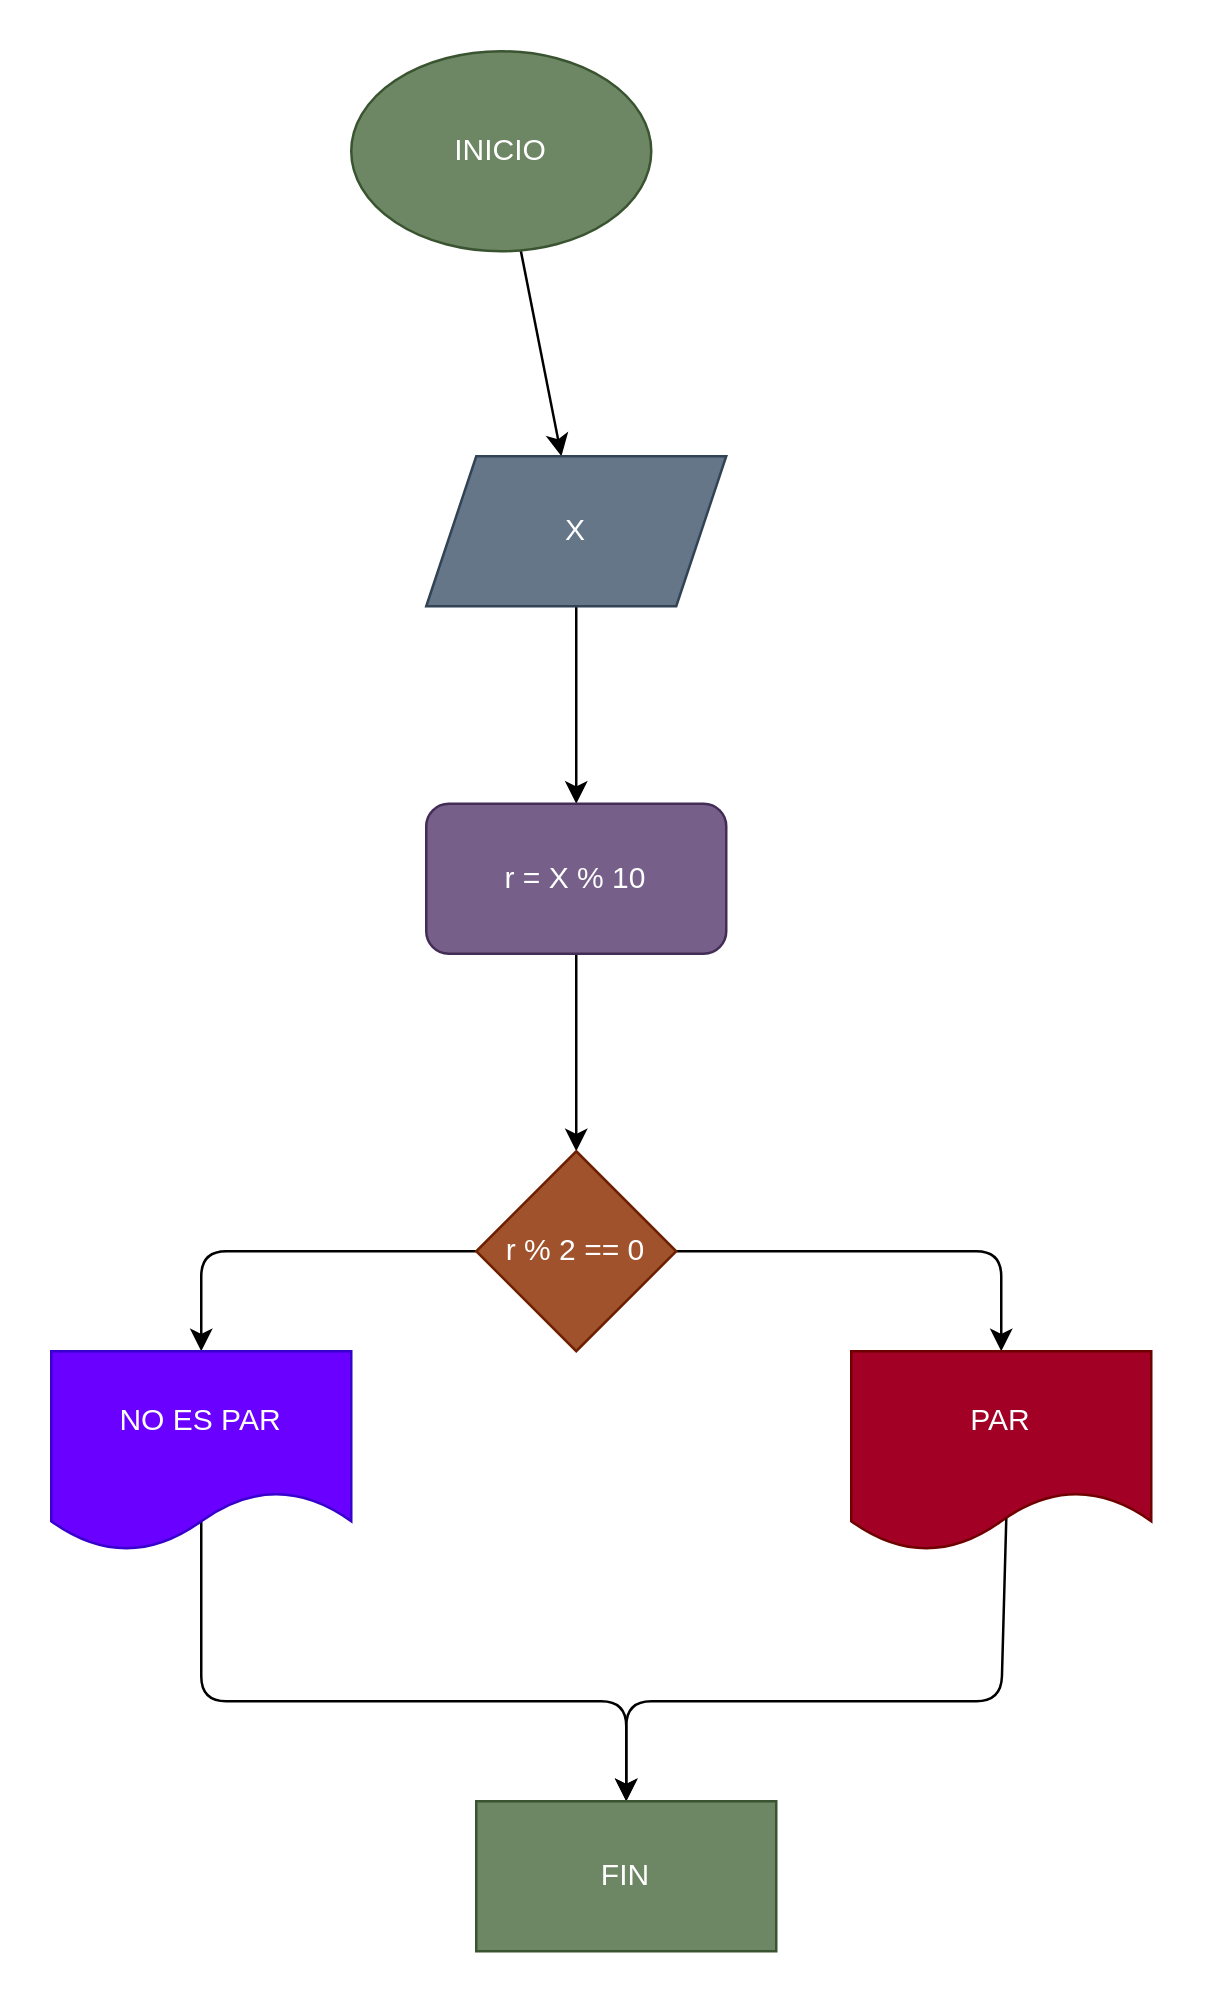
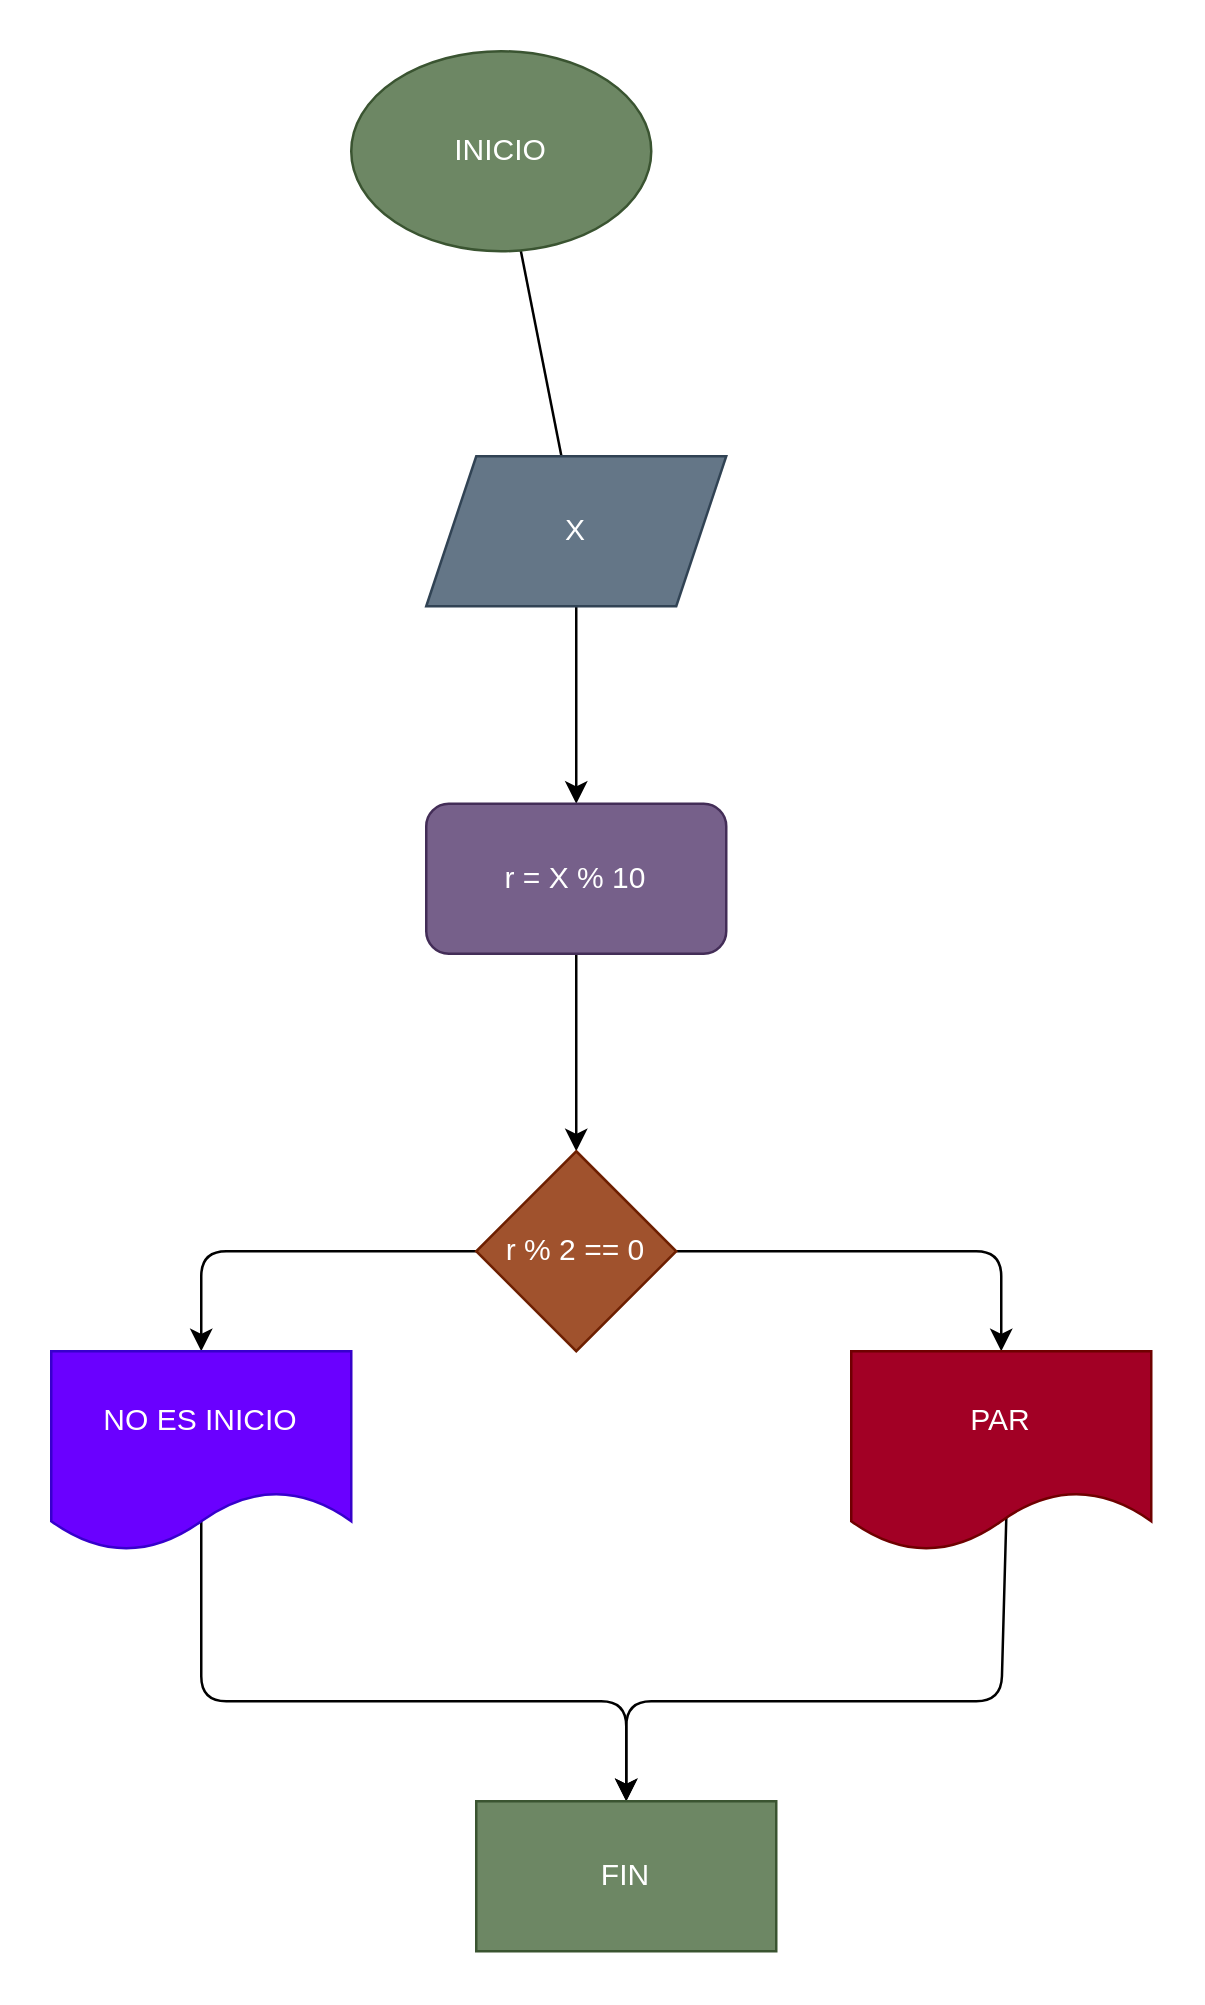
edge "INICIO" -> "X": arrowhead classic -> none
node "NO ES PAR": label "NO ES PAR" -> "NO ES INICIO"
